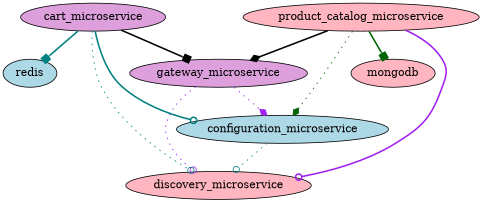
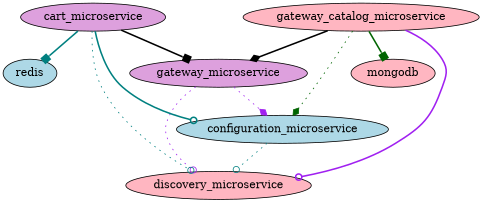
node "product_catalog_microservice": label "product_catalog_microservice" -> "gateway_catalog_microservice"
